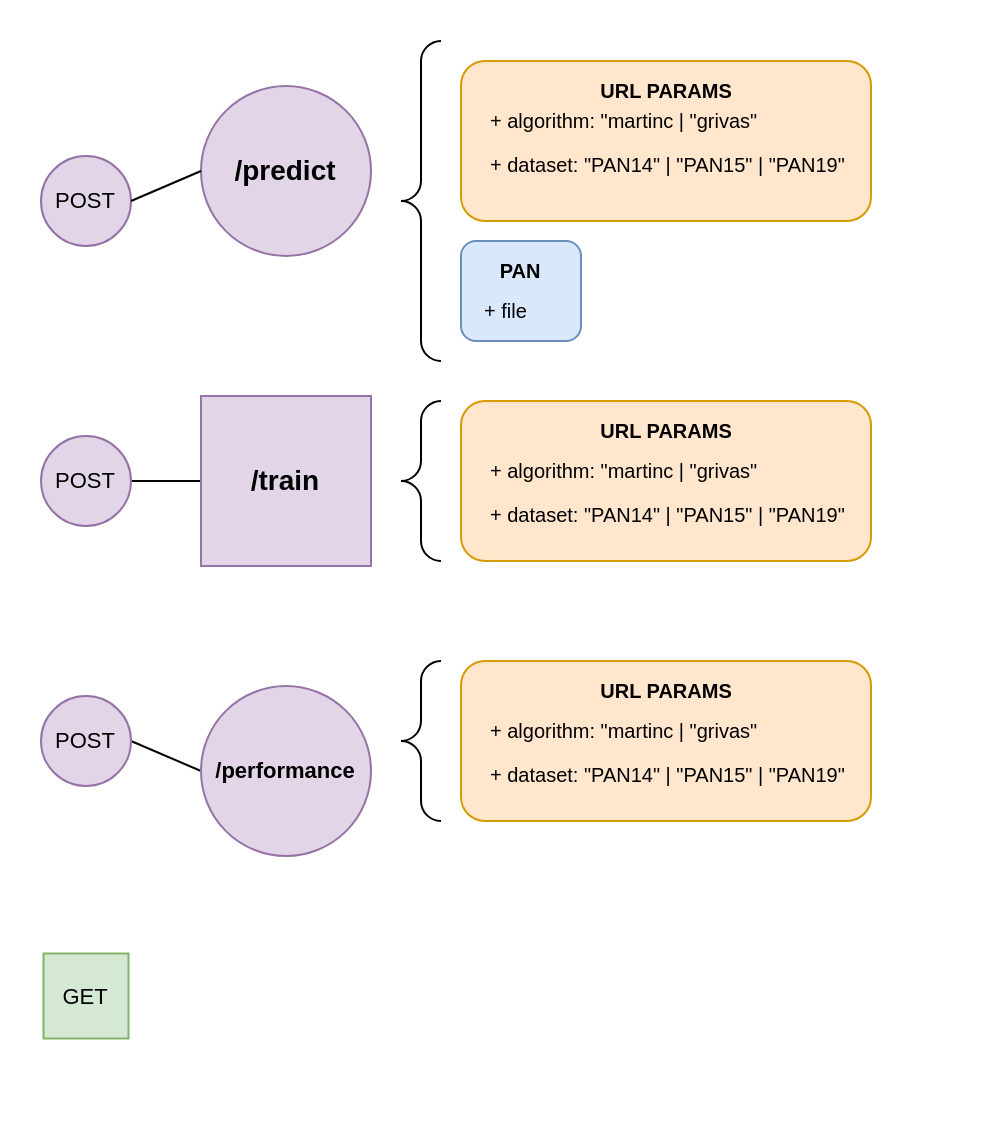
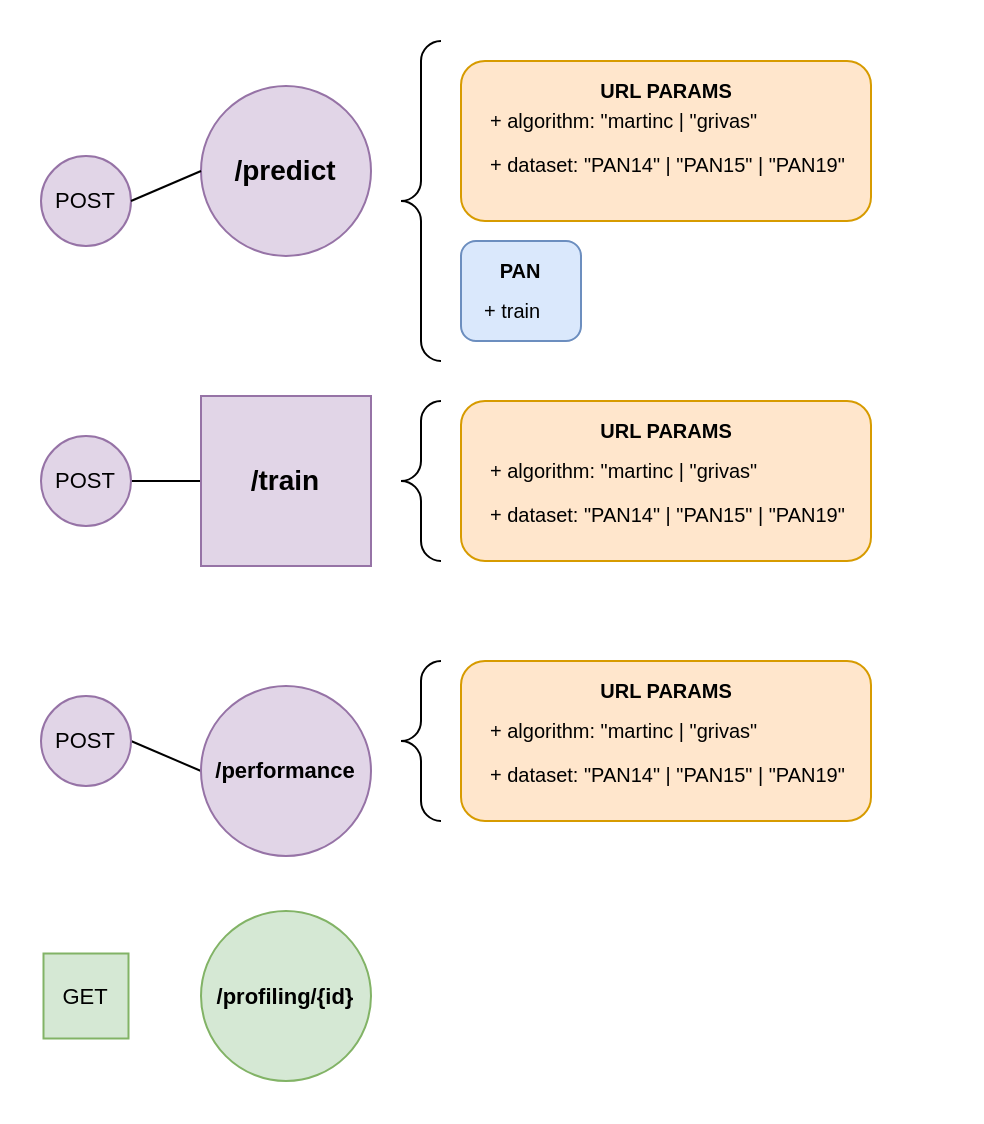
node "+ file": label "+ file" -> "+ train"
node "/profiling/{id}": added
